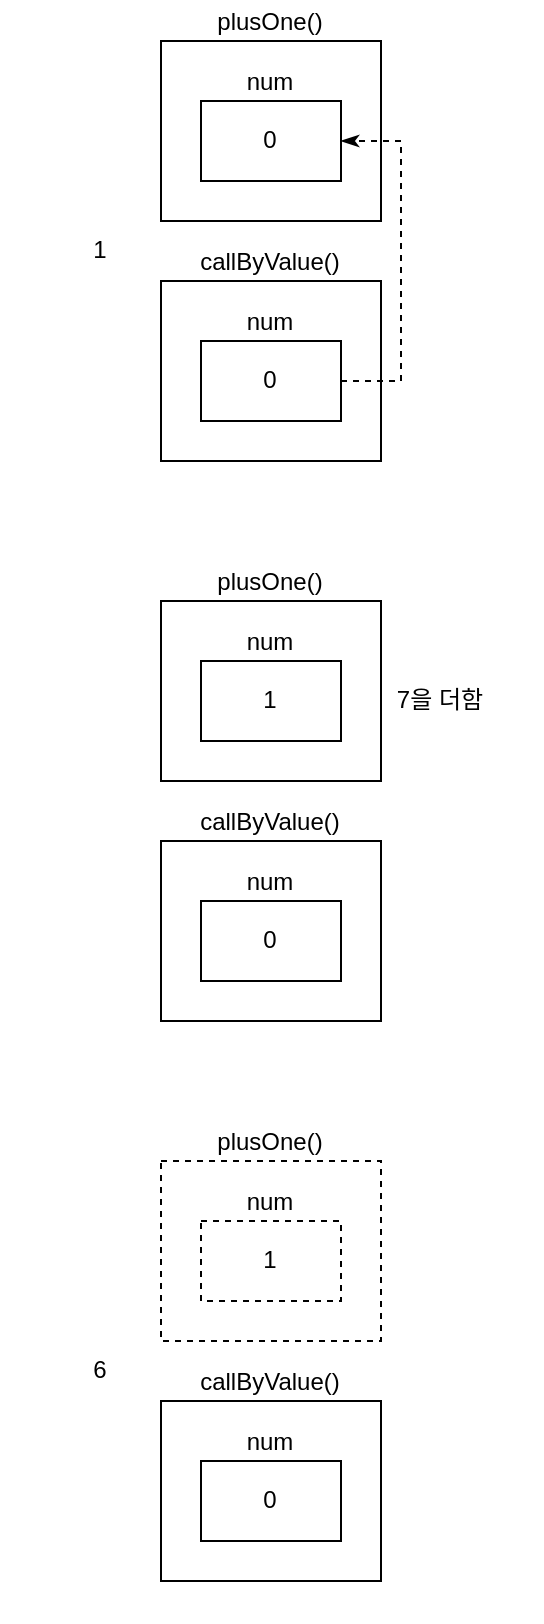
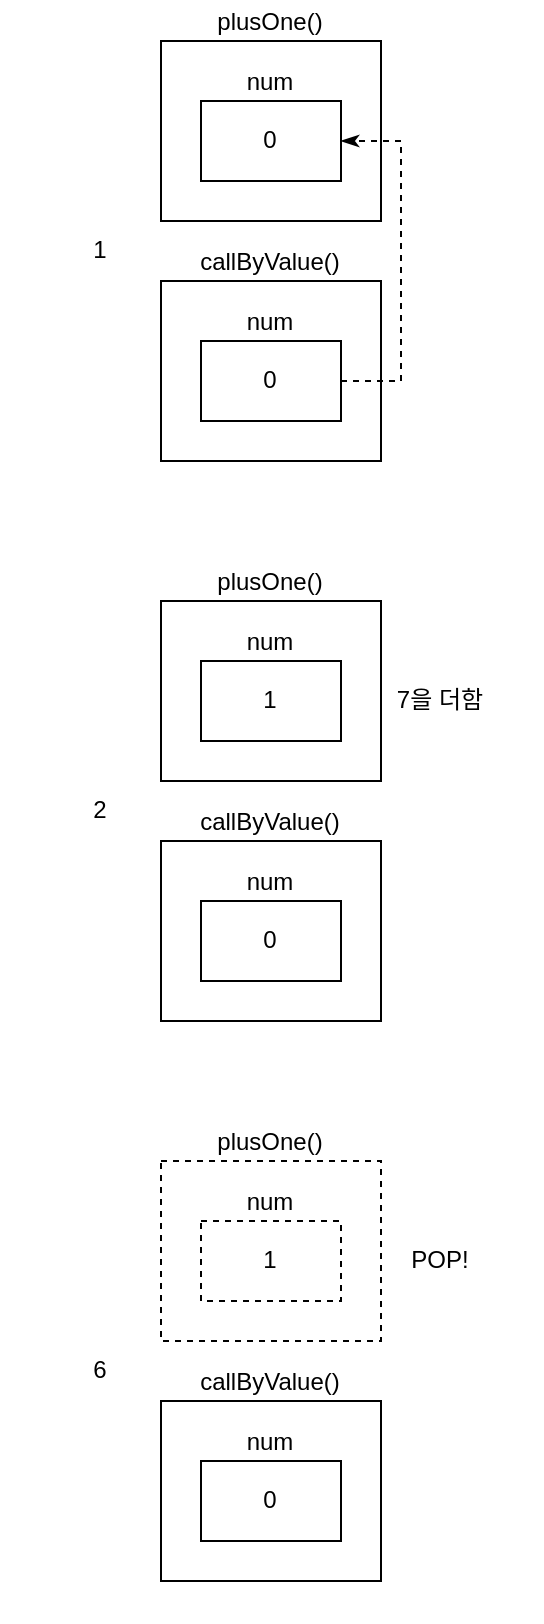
node "2": added
node "POP!": added
